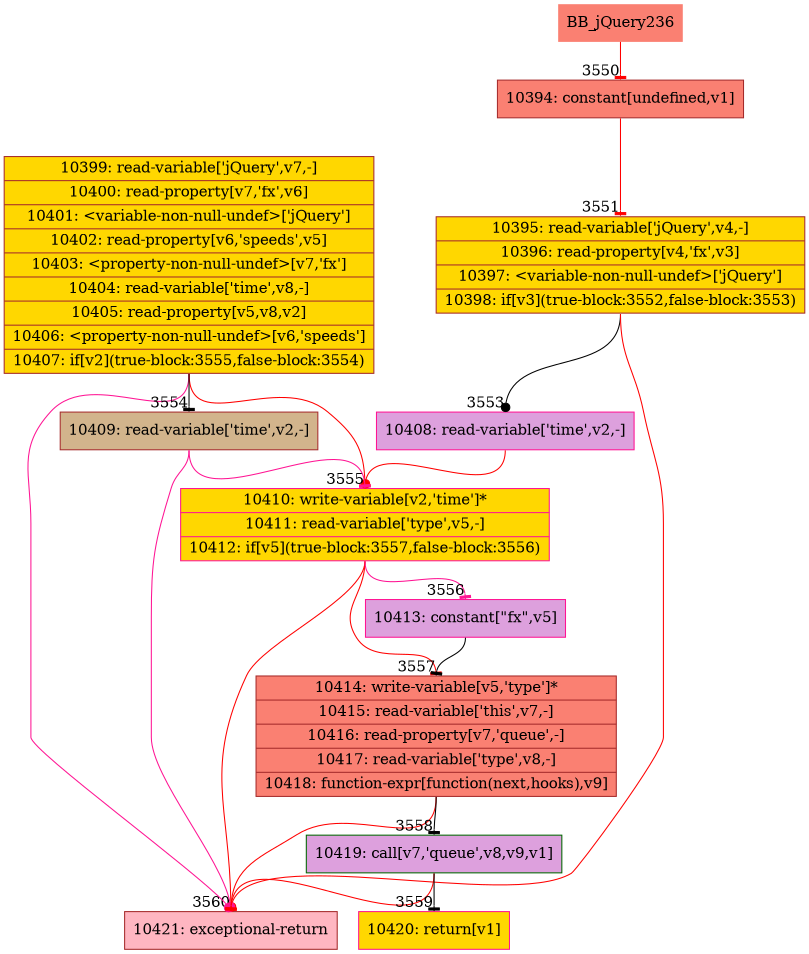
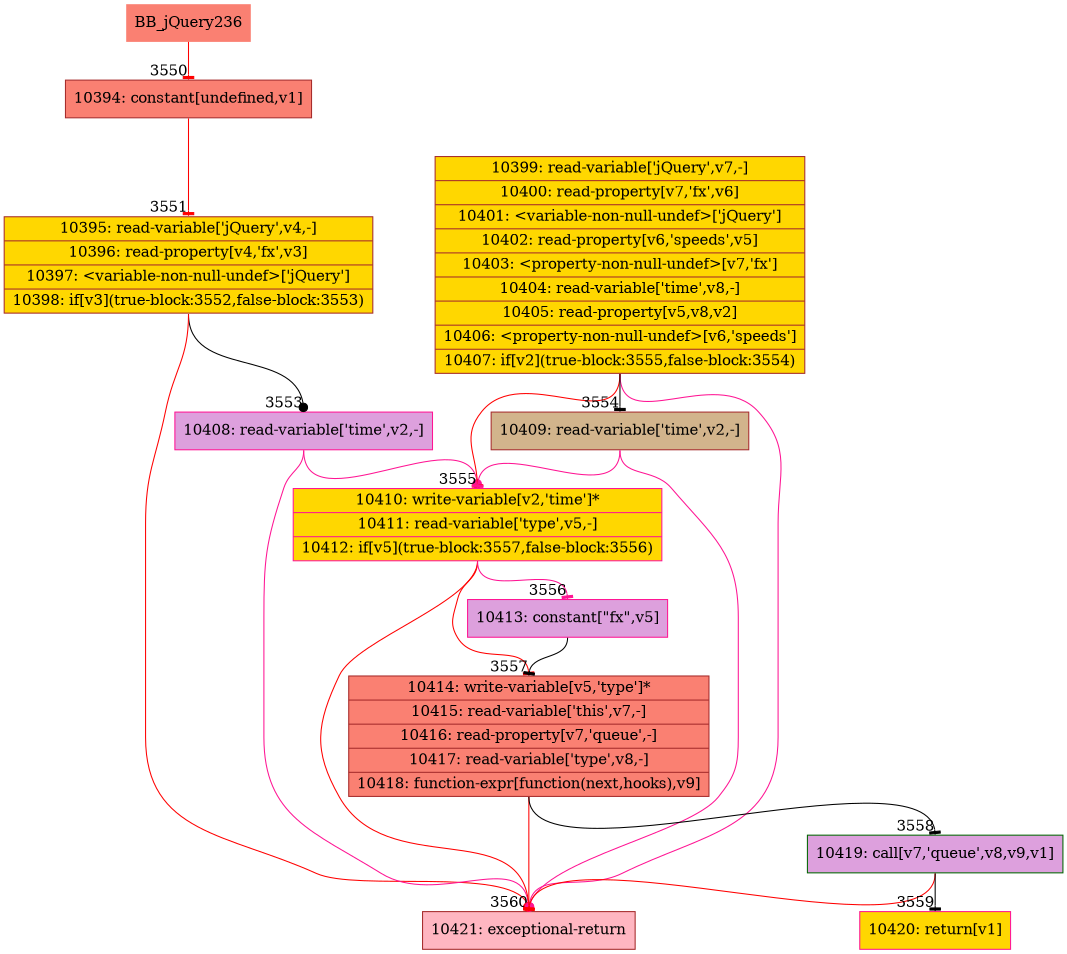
edge "10408: read-variable['time',v2,-]" -> "10410: write-variable[v2,'time']*": color red -> deeppink
edge "10408: read-variable['time',v2,-]" -> "10421: exceptional-return": added
